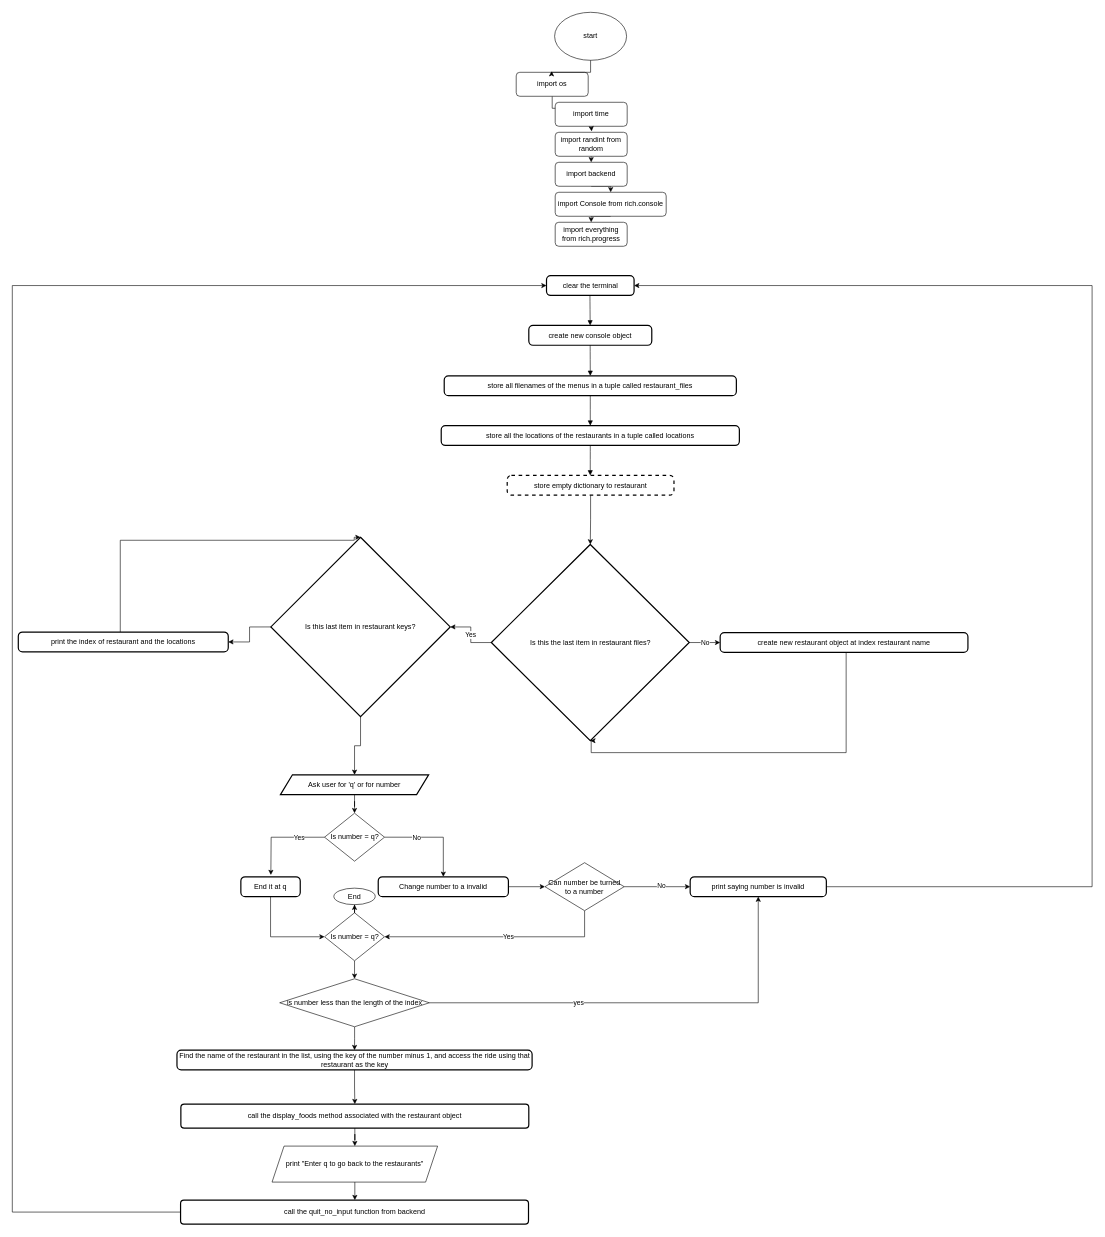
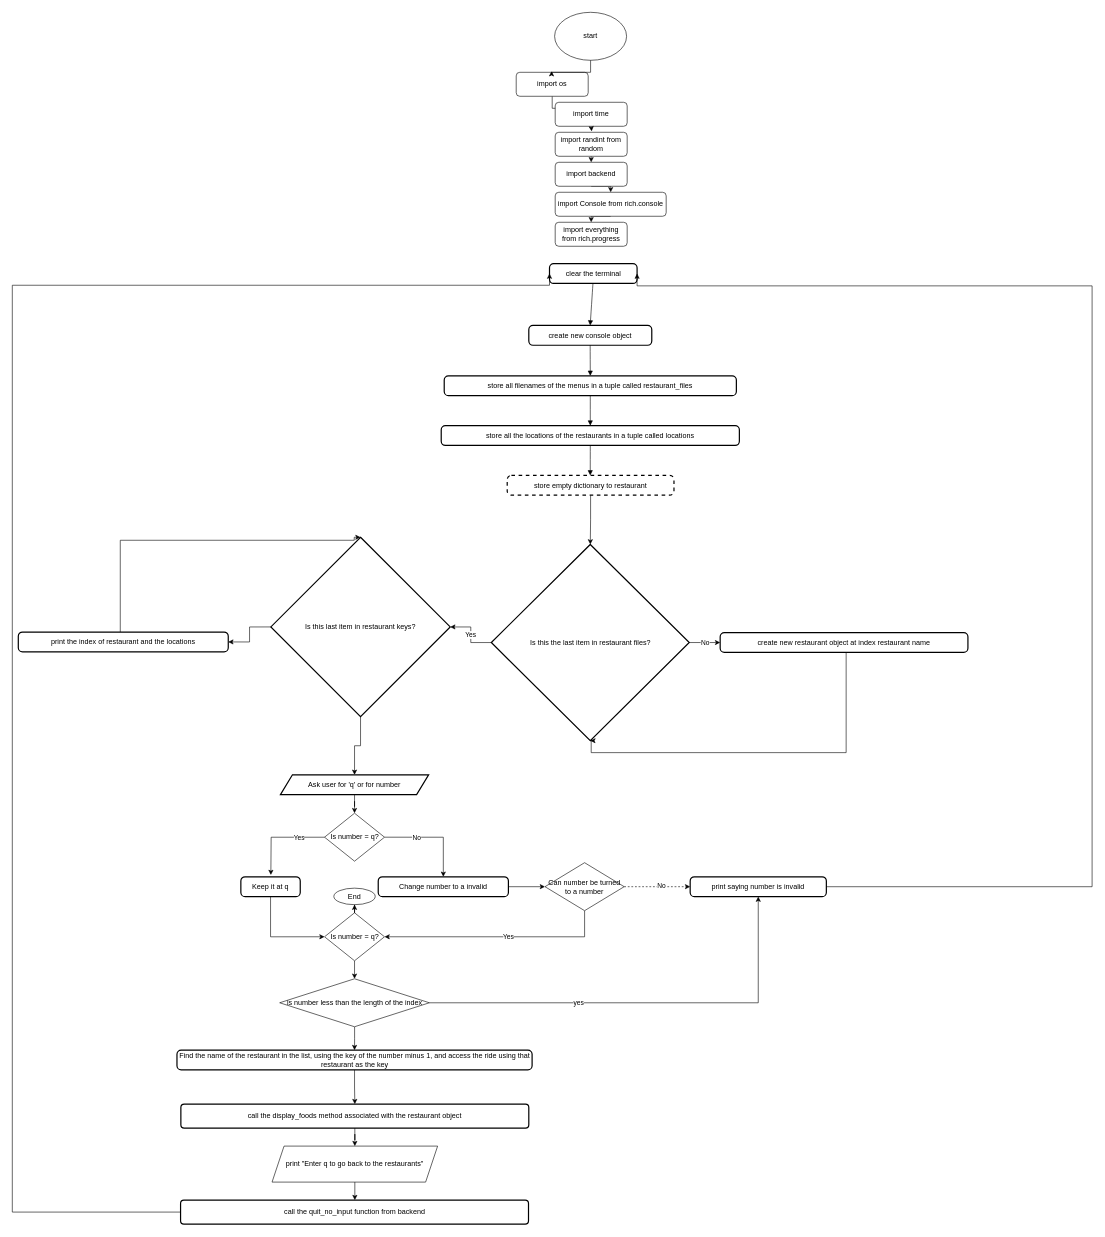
node "clear the terminal": moved (590, 286) -> (593, 274)
node "End it at q": label "End it at q" -> "Keep it at q"
edge "Can number be turned to a number" -> "print saying number is invalid": style solid -> dashed
